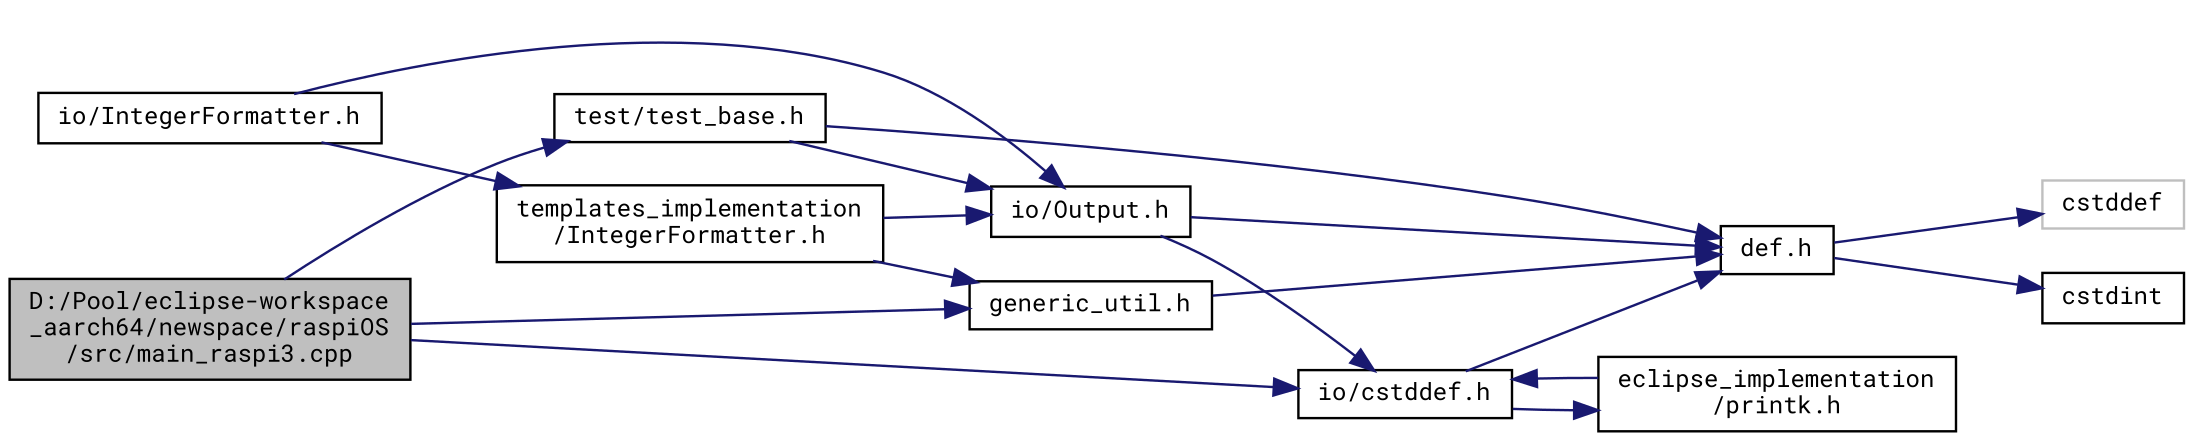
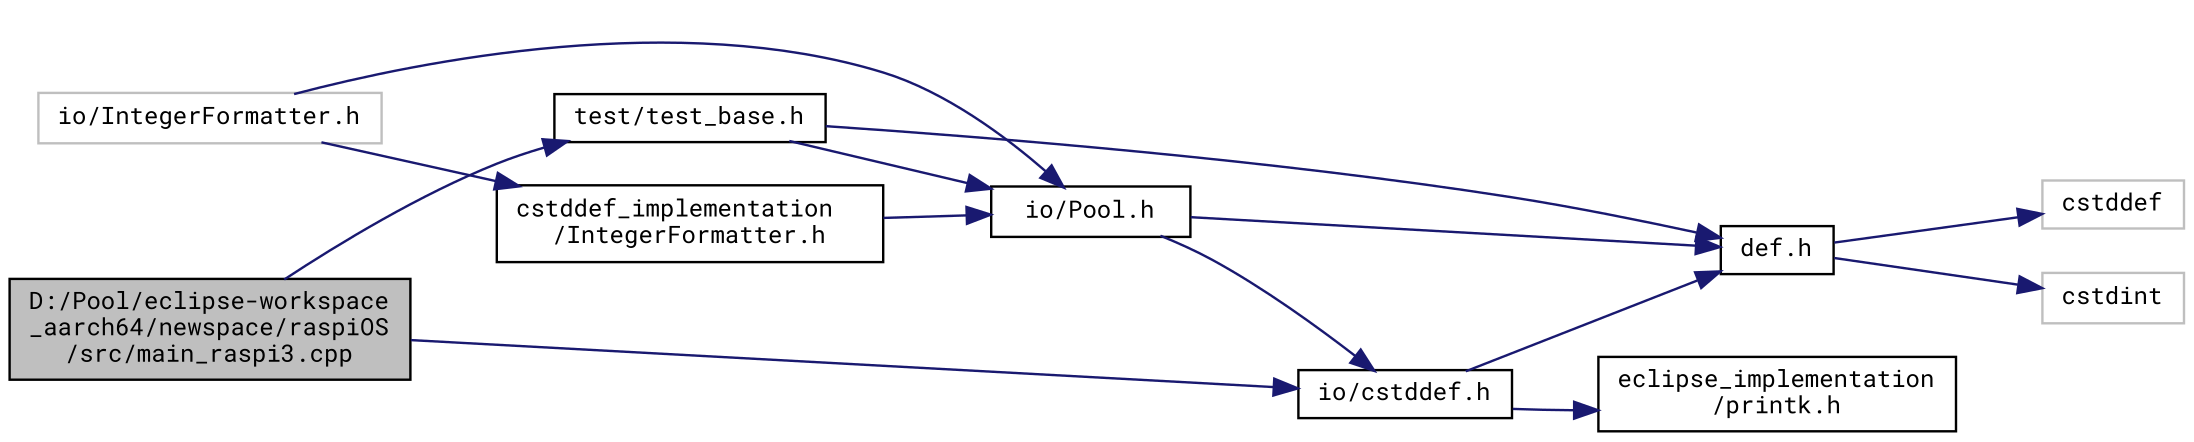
node "io/IntegerFormatter.h": color black -> grey75
node "io/Output.h": label "io/Output.h" -> "io/Pool.h"
node "templates_implementation /IntegerFormatter.h": label "templates_implementation /IntegerFormatter.h" -> "cstddef_implementation /IntegerFormatter.h"
node "cstdint": color black -> grey75
node "generic_util.h": removed
edge "eclipse_implementation /printk.h" -> "io/cstddef.h": removed
